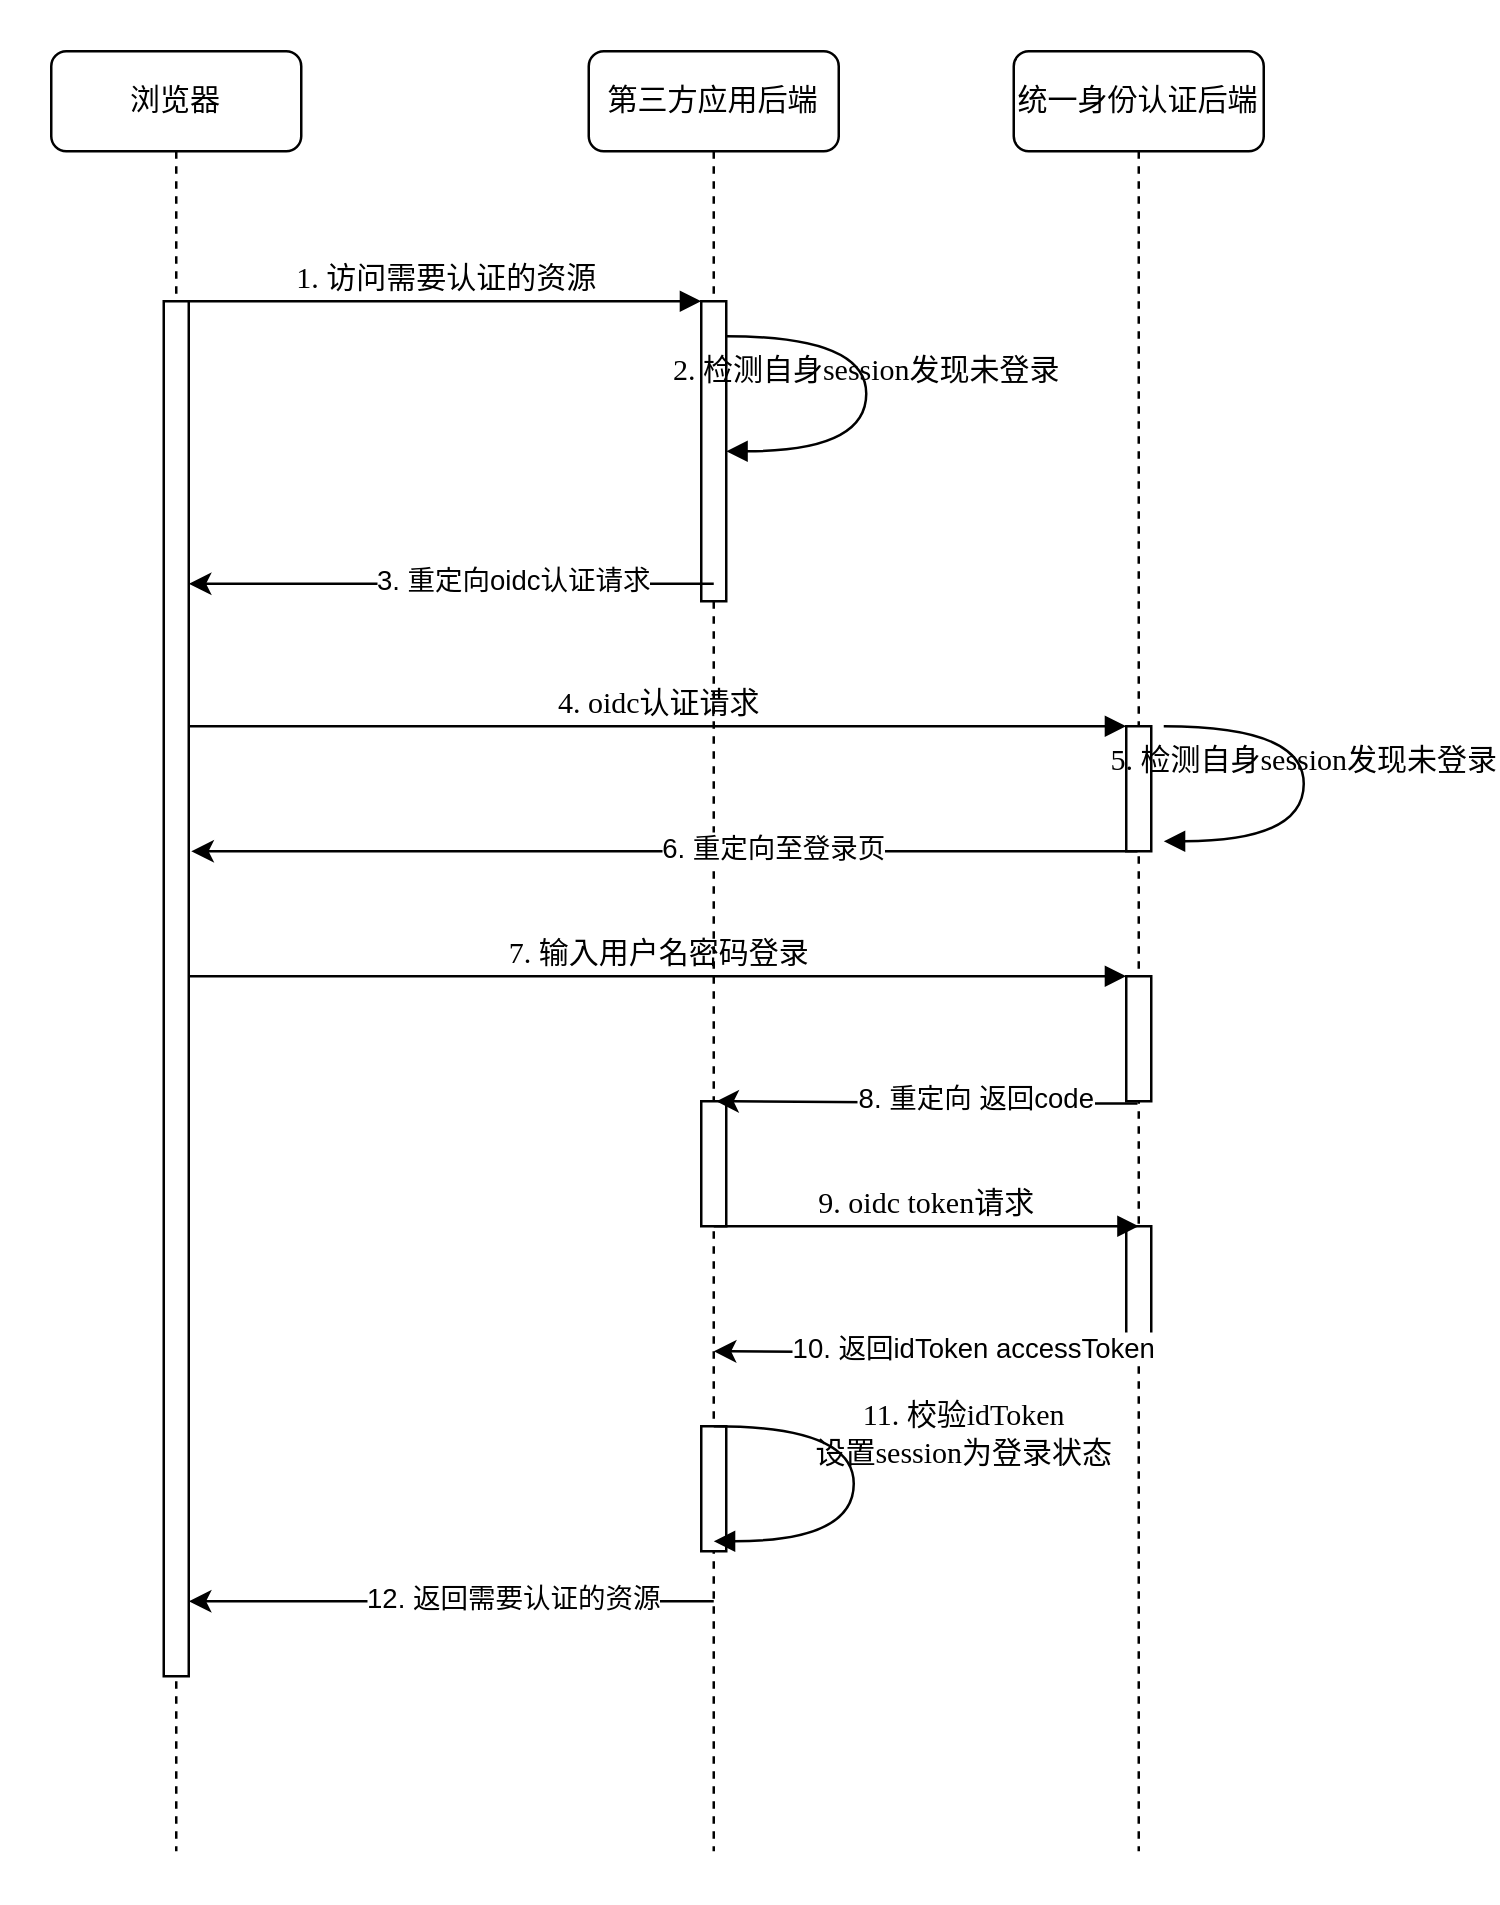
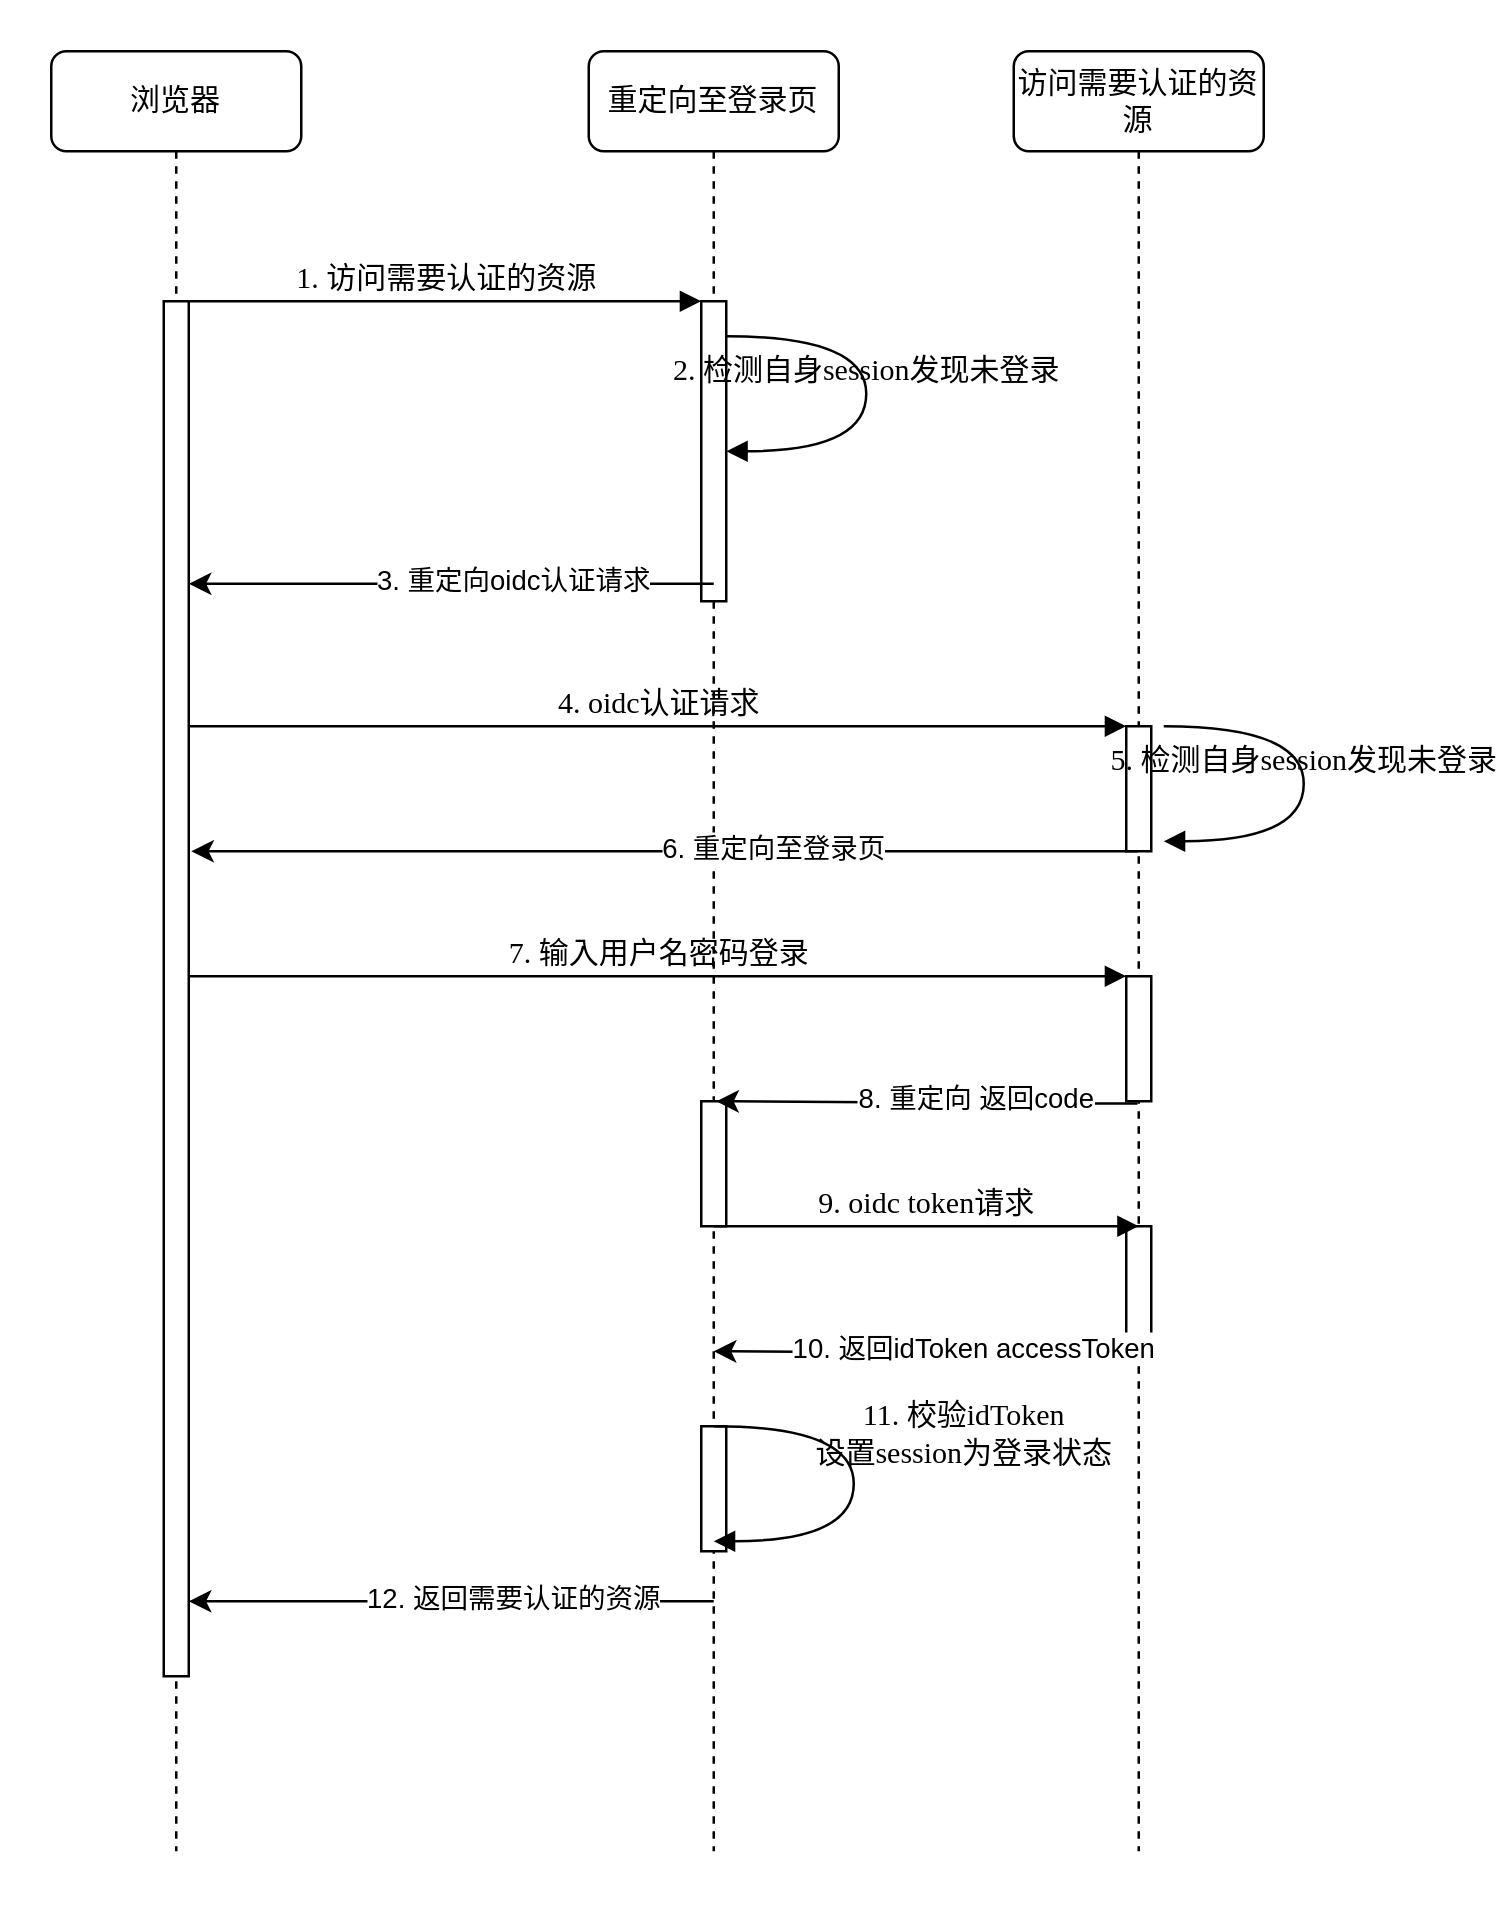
node "第三方应用后端": label "第三方应用后端" -> "重定向至登录页"
node "统一身份认证后端": label "统一身份认证后端" -> "访问需要认证的资源"
